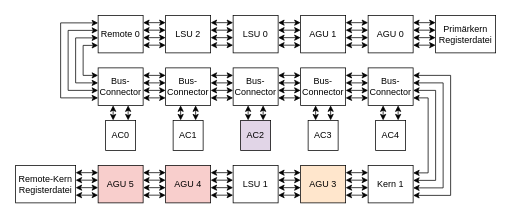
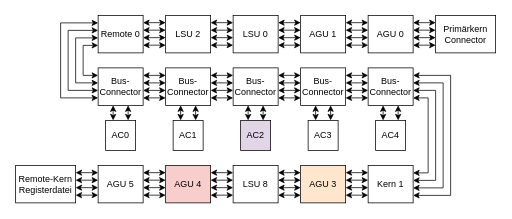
node "Primärkern Registerdatei": label "Primärkern Registerdatei" -> "Primärkern Connector"
node "AGU 5": fillcolor #f8cecc -> #ffffff
node "LSU 1": label "LSU 1" -> "LSU 8"
